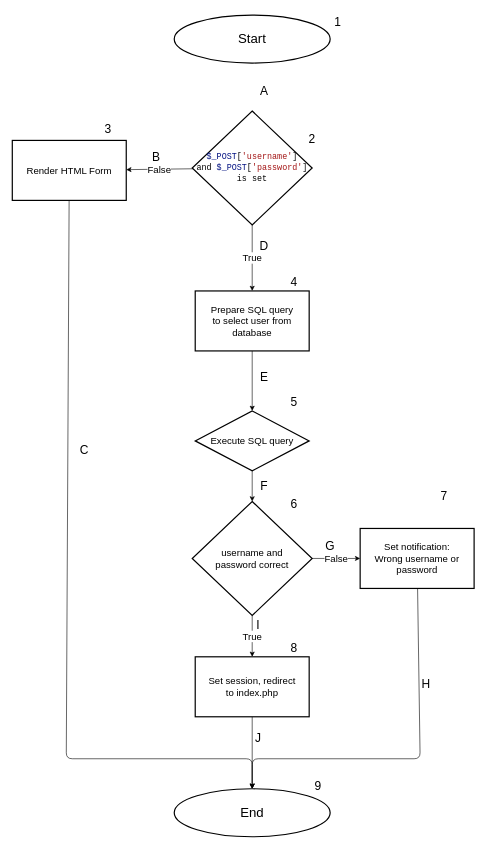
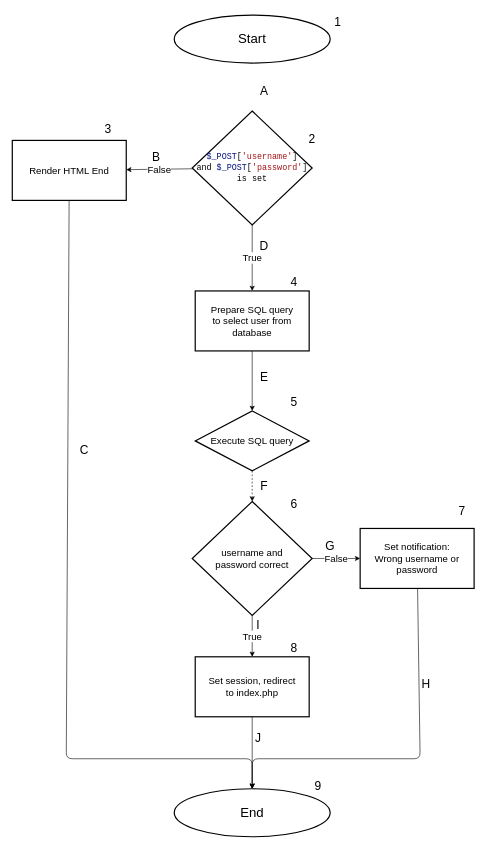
node "Render HTML Form": label "Render HTML Form" -> "Render HTML End"
edge "Execute SQL query" -> "username and password correct": style solid -> dashed
node "7": moved (444, 495) -> (462, 510)
